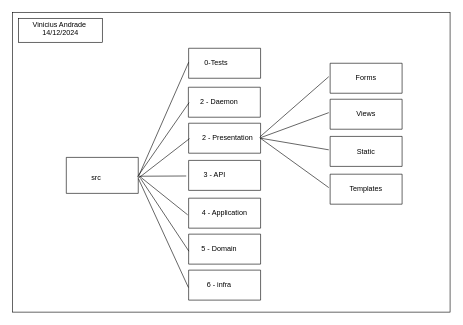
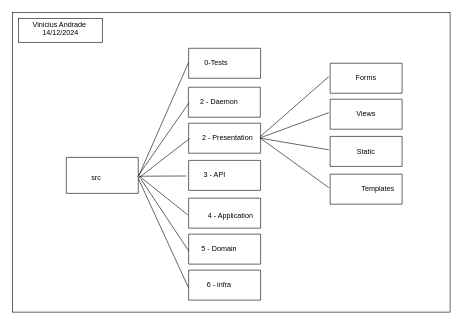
node "Templates": moved (366, 189) -> (378, 189)
node "4 - Application": moved (225, 213) -> (231, 216)
